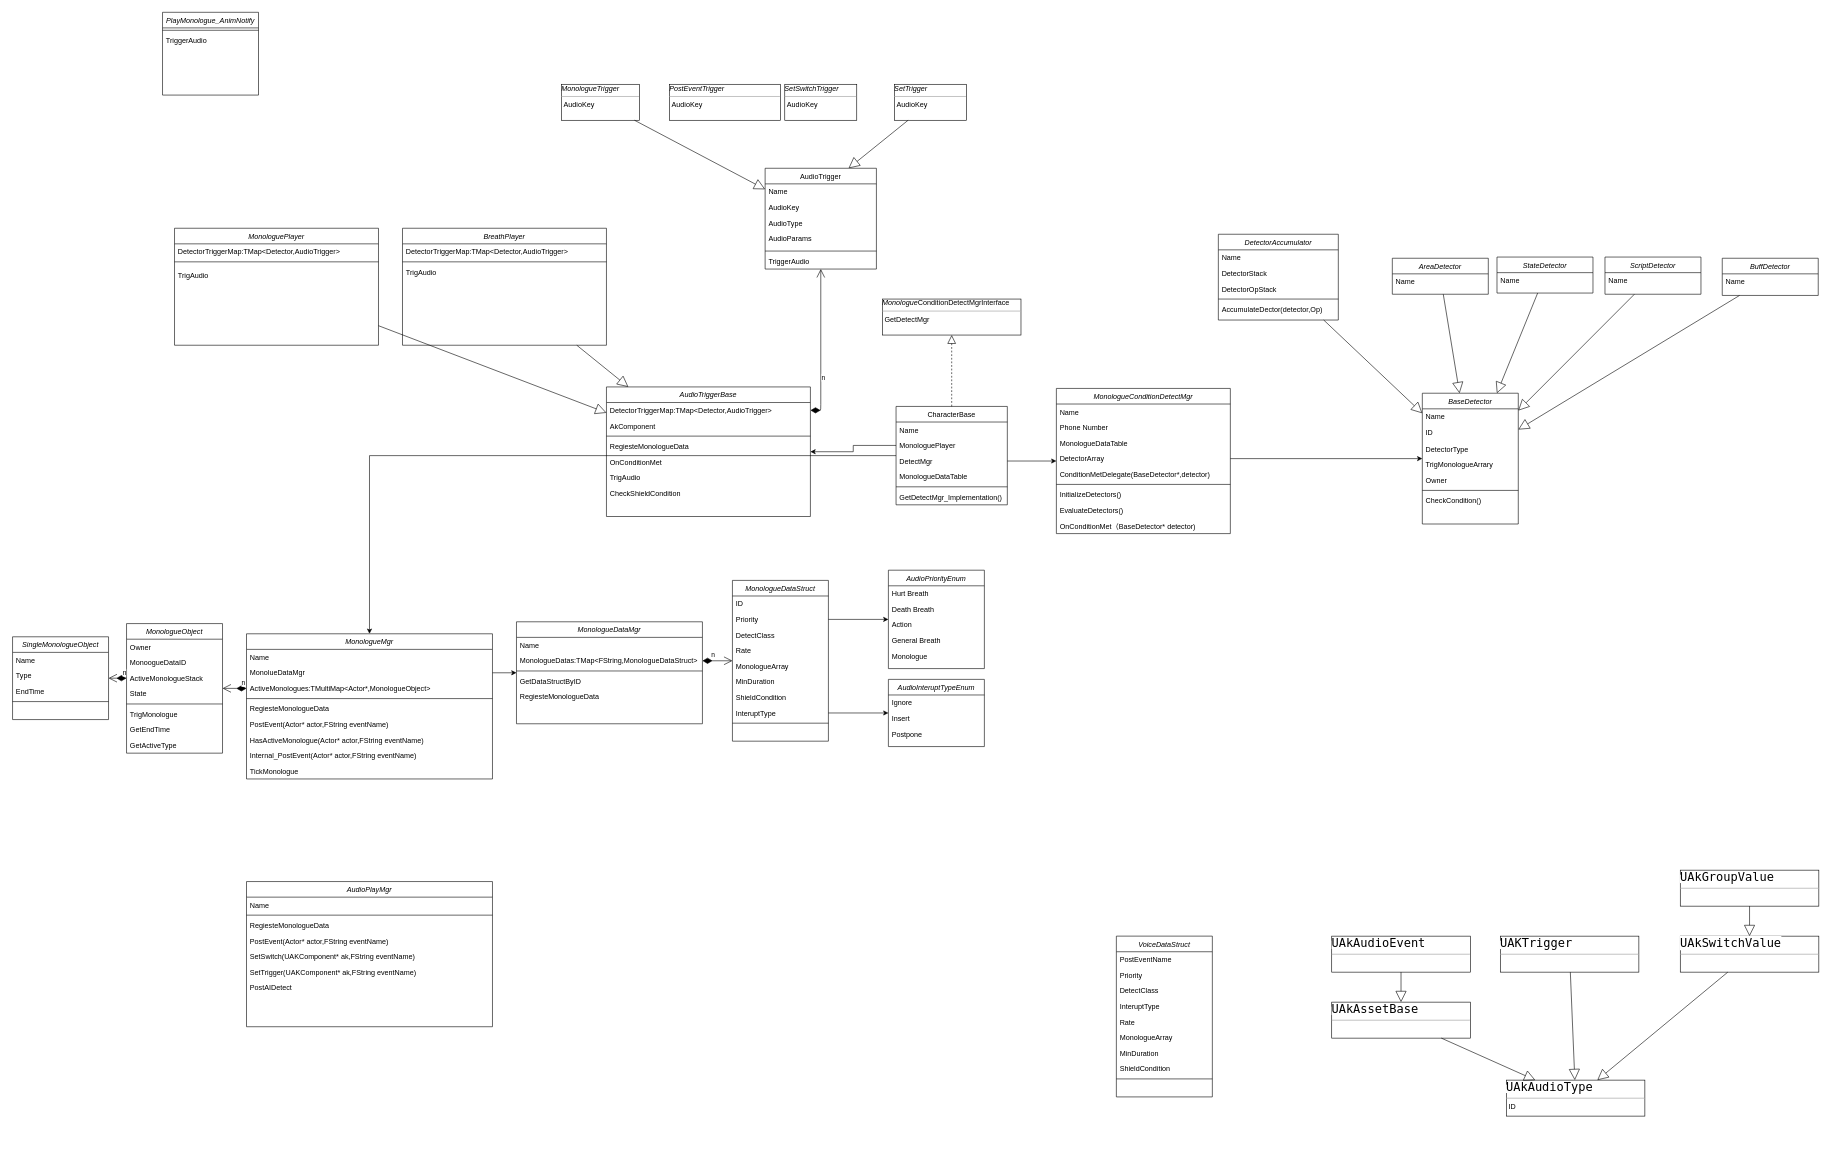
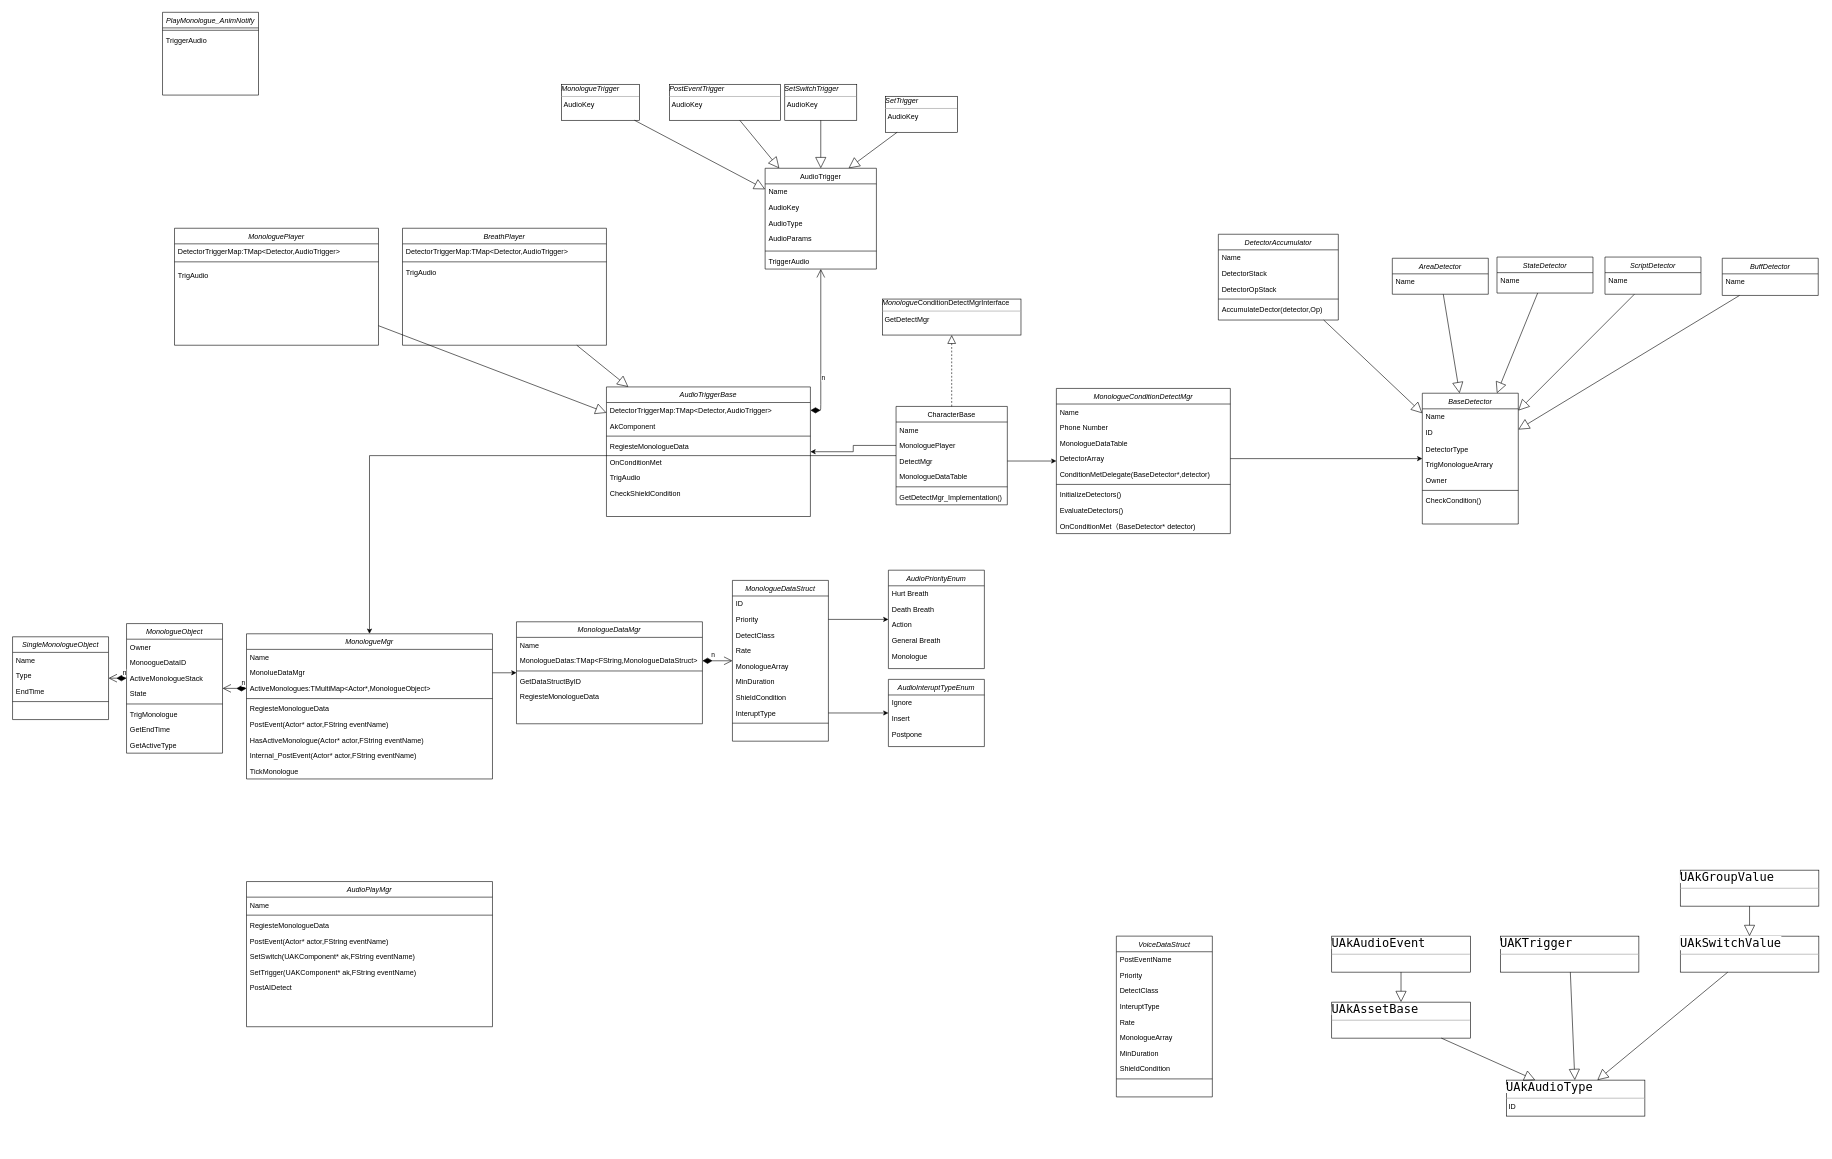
node "SetTrigger AudioKey": moved (930, 102) -> (921, 114)
edge "SetSwitchTrigger AudioKey" -> "AudioTrigger": added
edge "PostEventTrigger AudioKey" -> "AudioTrigger": added
